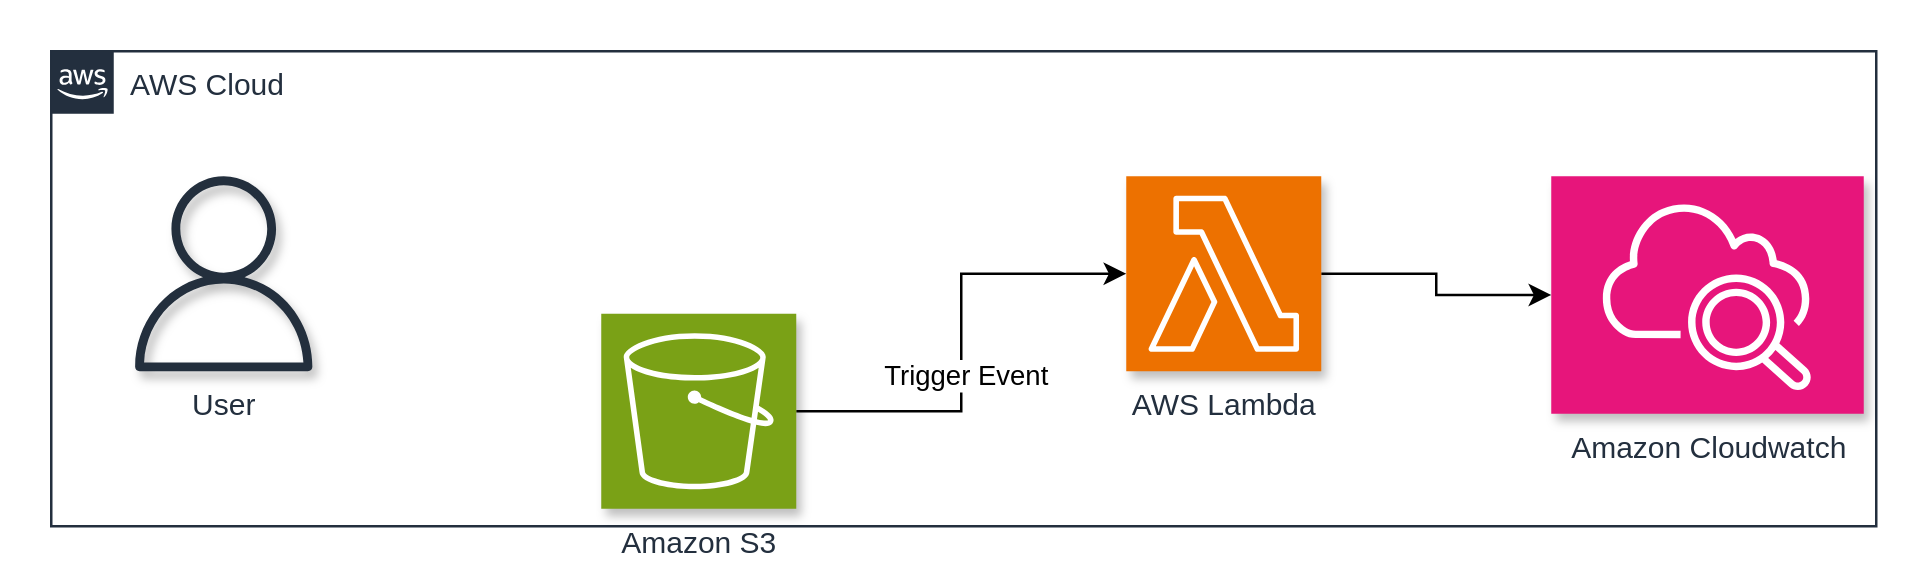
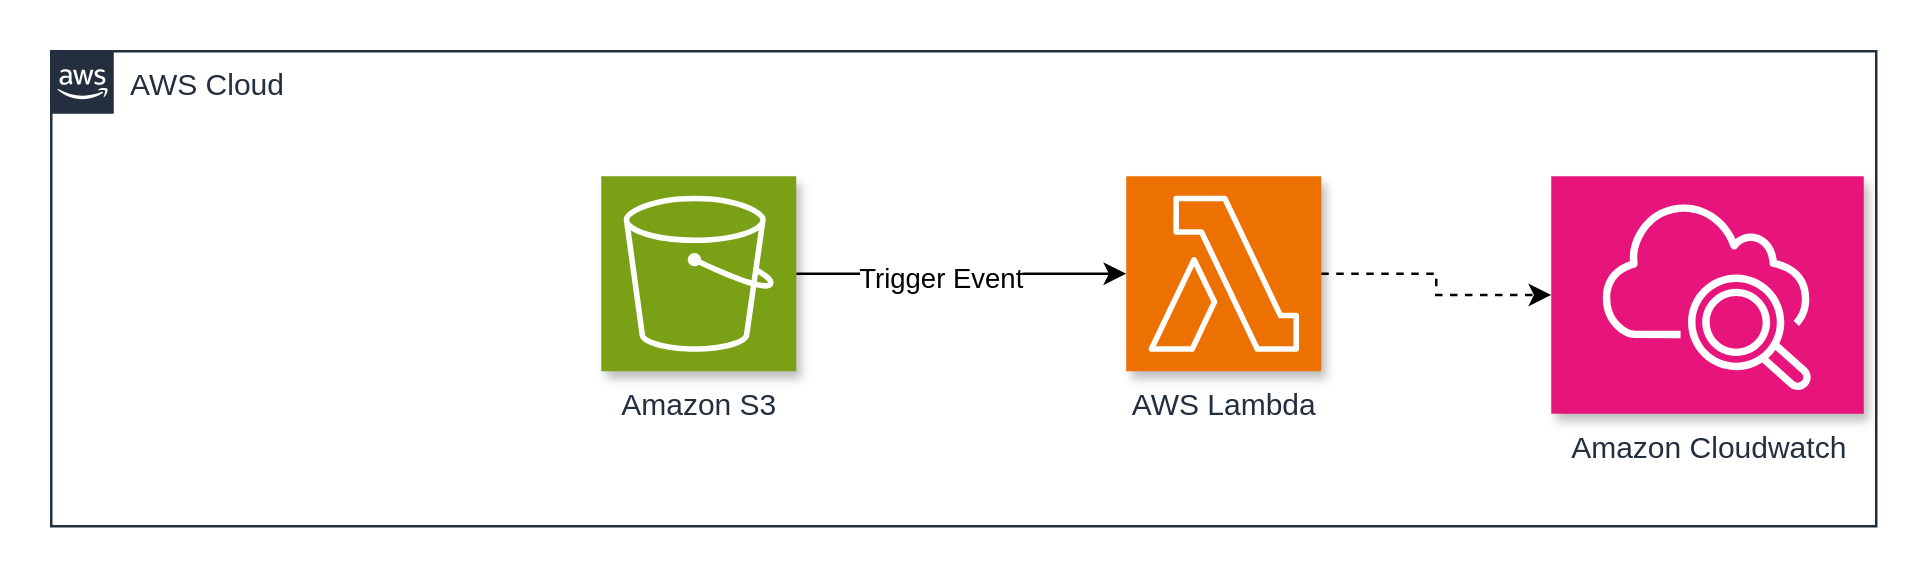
node "User": removed
edge "AWS Lambda" -> "Amazon Cloudwatch": style solid -> dashed
node "Amazon S3": moved (699, 411) -> (699, 274)
